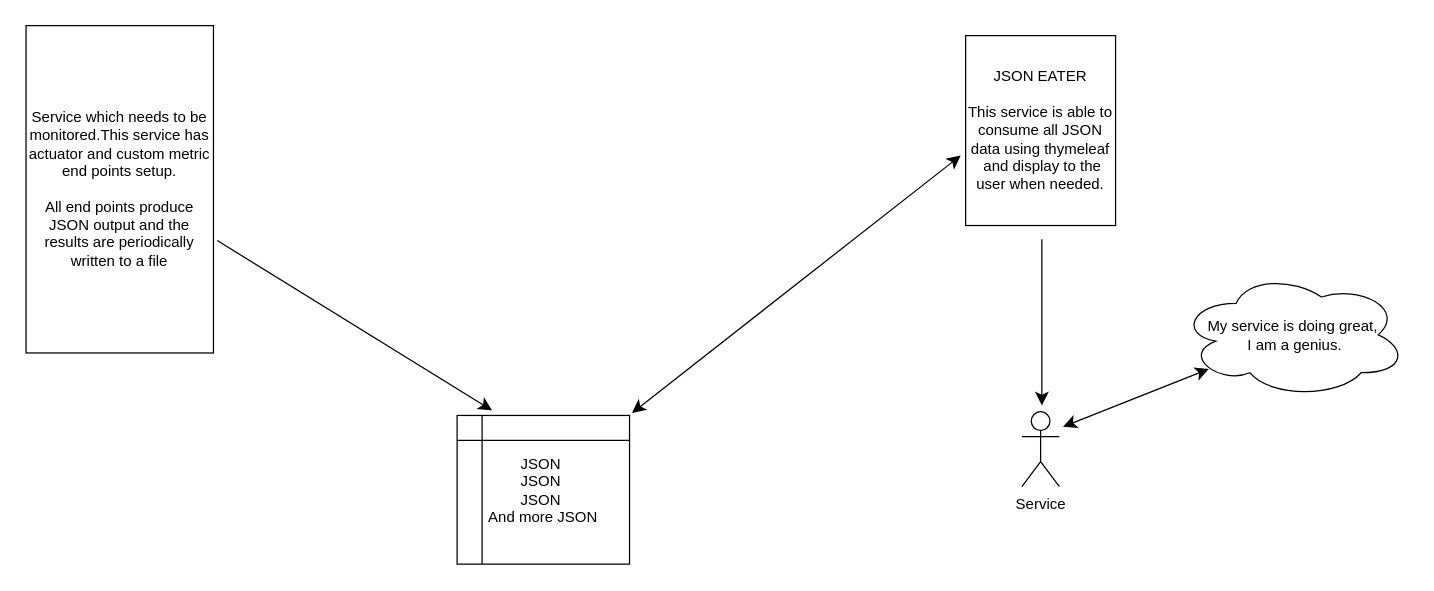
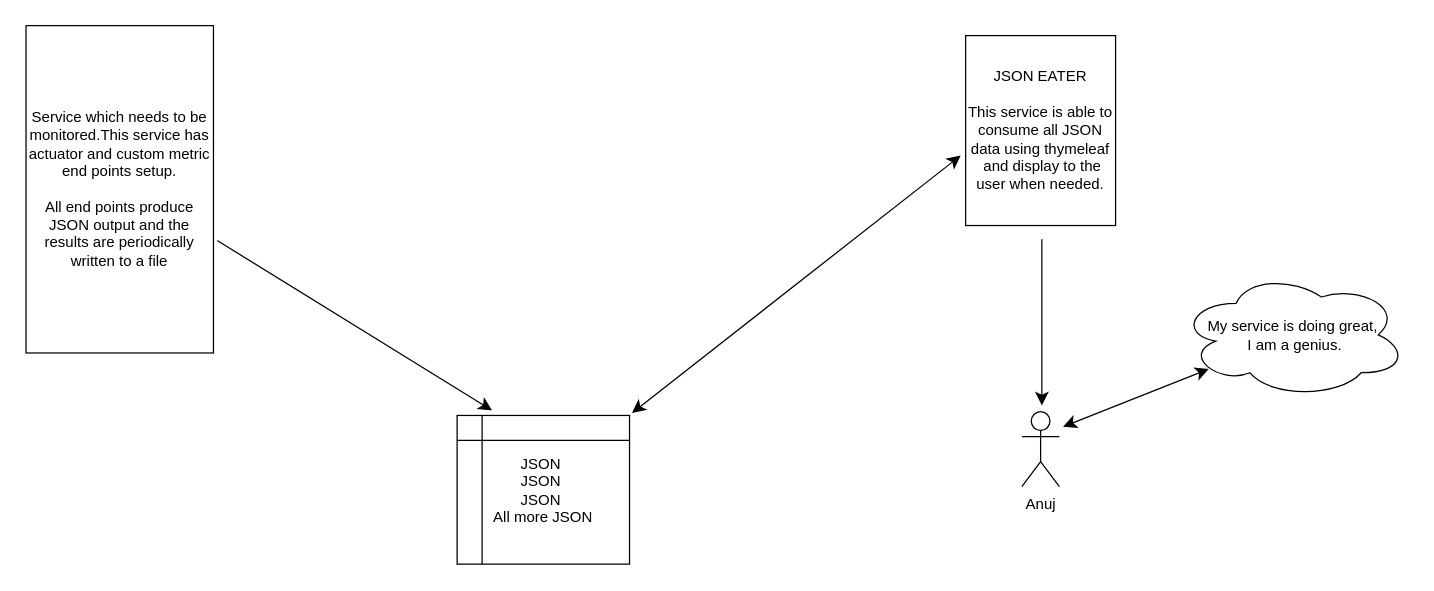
node "JSON JSON JSON And more JSON": label "JSON JSON JSON And more JSON" -> "JSON JSON JSON All more JSON"
node "Service": label "Service" -> "Anuj"
